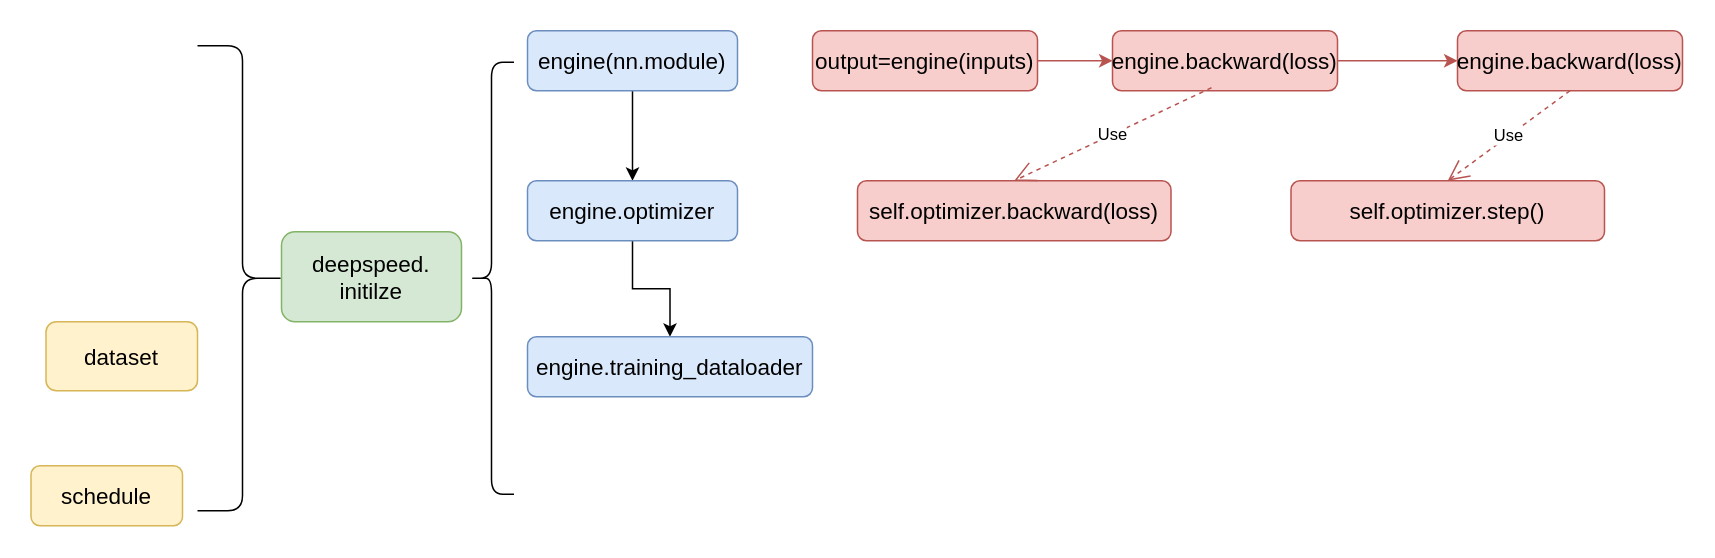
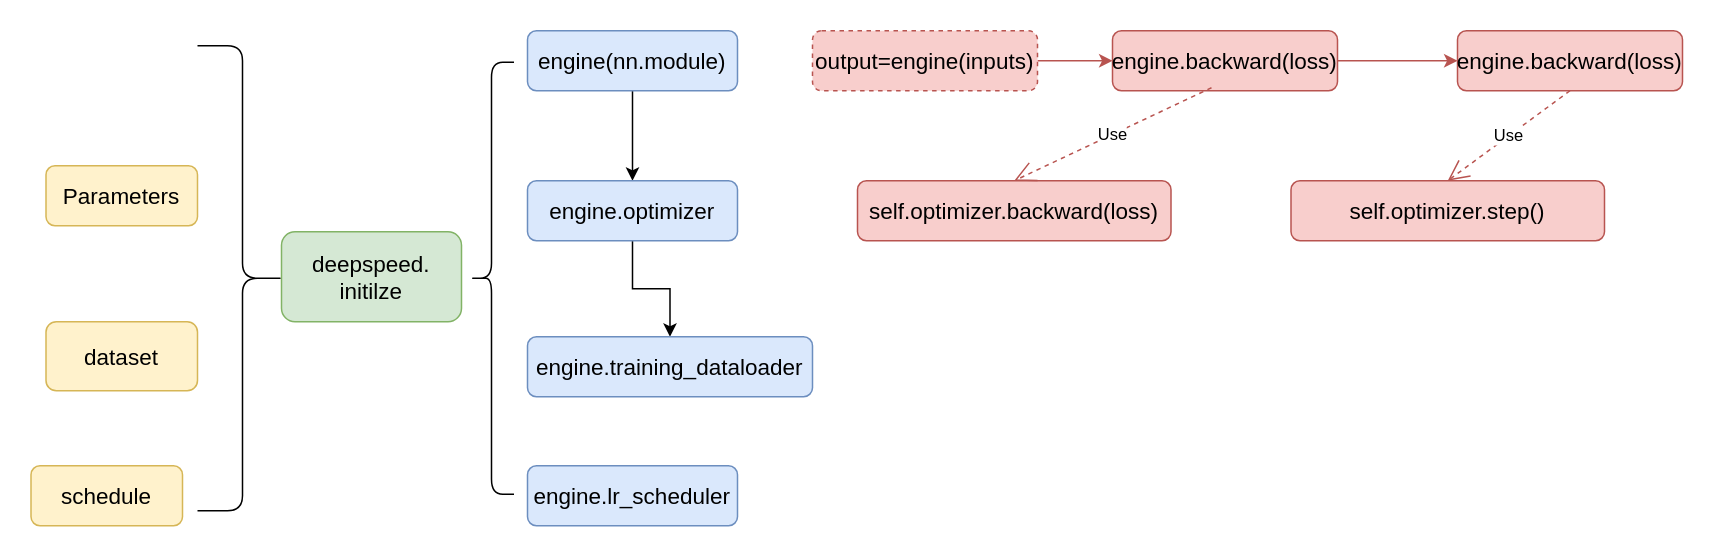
node "output=engine(inputs)": style solid -> dashed
node "Parameters": added
node "engine.lr_scheduler": added
